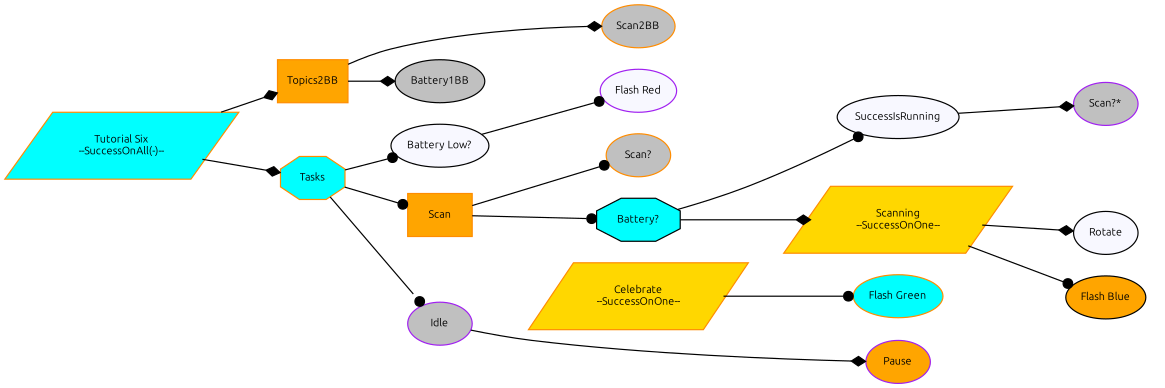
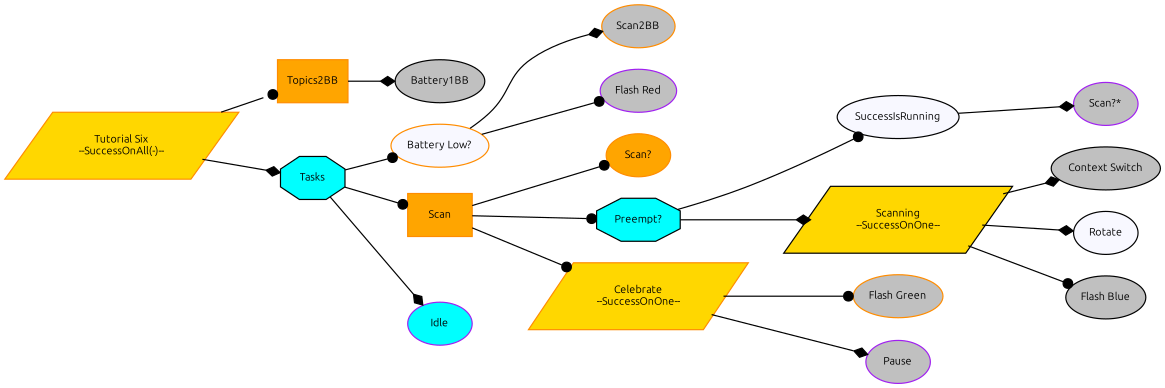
edge "Topics2BB" -> "Scan2BB": now "Battery Low?" -> "Scan2BB"
node "Flash Red": fillcolor ghostwhite -> gray
edge "Tutorial Six --SuccessOnAll(-)--" -> "Topics2BB": arrowhead diamond -> dot
node "Tutorial Six --SuccessOnAll(-)--": fillcolor cyan -> gold
node "Battery Low?": color black -> darkorange
node "Scan?": fillcolor gray -> orange
node "Context Switch": added
node "Tasks": color darkorange -> black
node "Battery?": label "Battery?" -> "Preempt?"
node "Scanning --SuccessOnOne--": color darkorange -> black
edge "Tasks" -> "Idle": arrowhead dot -> diamond
edge "Scan" -> "Celebrate --SuccessOnOne--": added
node "Flash Green": fillcolor cyan -> gray
node "Flash Blue": fillcolor orange -> gray
node "Idle": fillcolor gray -> cyan
edge "Idle" -> "Pause": now "Celebrate --SuccessOnOne--" -> "Pause"
node "Pause": fillcolor orange -> gray
